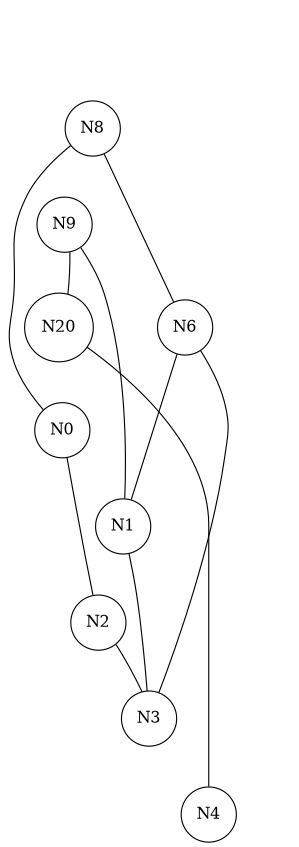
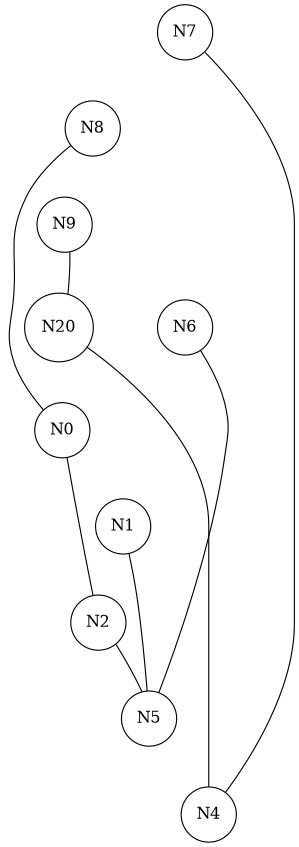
node "N7": added
edge "N8" -- "N6": removed
edge "N9" -- "N1": removed
edge "N6" -- "N1": removed
node "N3": label "N3" -> "N5"
